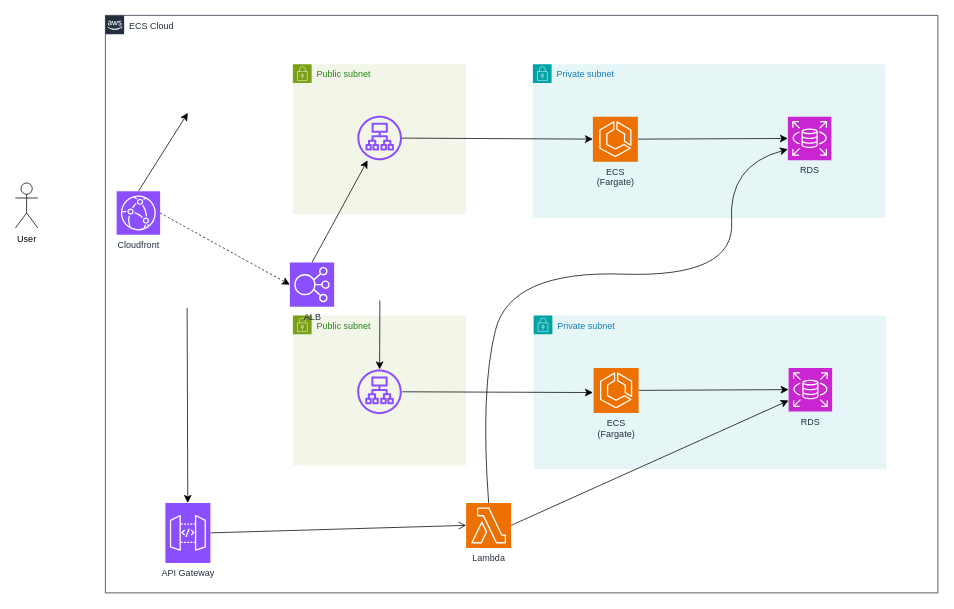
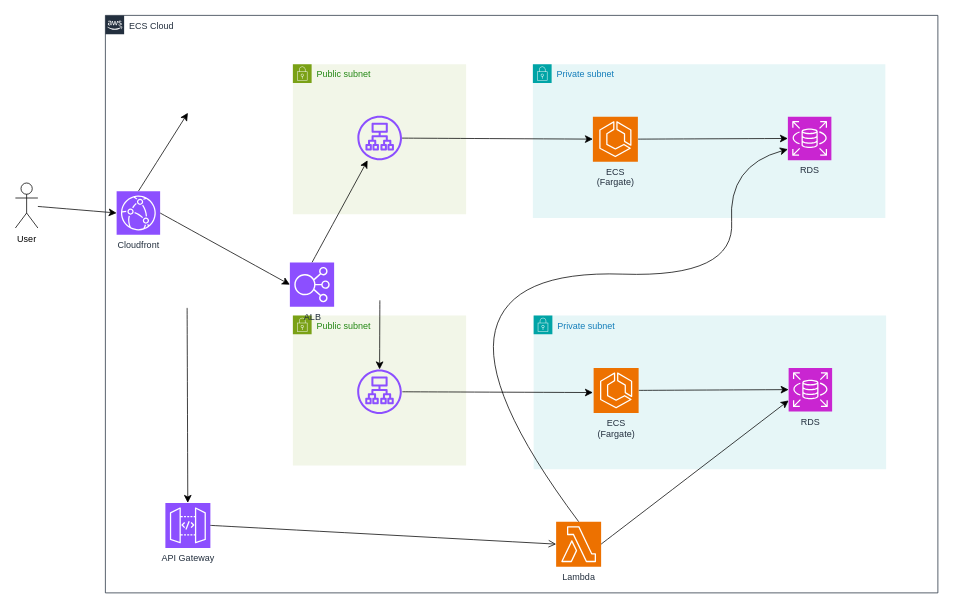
edge "User" -> "Cloudfront": added
edge "Cloudfront" -> "ALB": style dashed -> solid
node "Lambda": moved (489, 525) -> (579, 544)
node "API Gateway": size 45x60 -> 45x45
